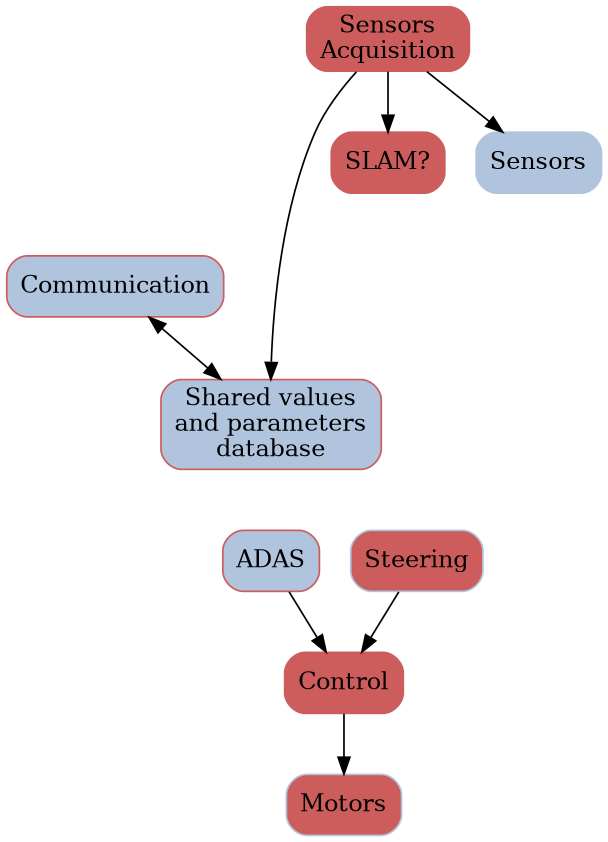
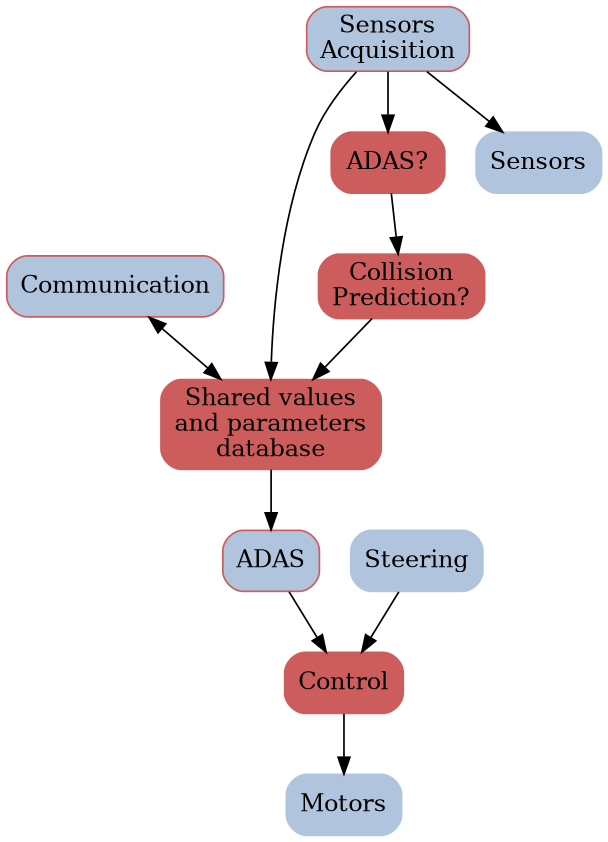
node "Sensors Acquisition": fillcolor indianred -> lightsteelblue
node "SLAM?": label "SLAM?" -> "ADAS?"
node "Collision Prediction?": added
node "Shared values and parameters database": fillcolor lightsteelblue -> indianred
edge "Shared values and parameters database" -> "ADAS": added
node "Steering": fillcolor indianred -> lightsteelblue
node "Motors": fillcolor indianred -> lightsteelblue
